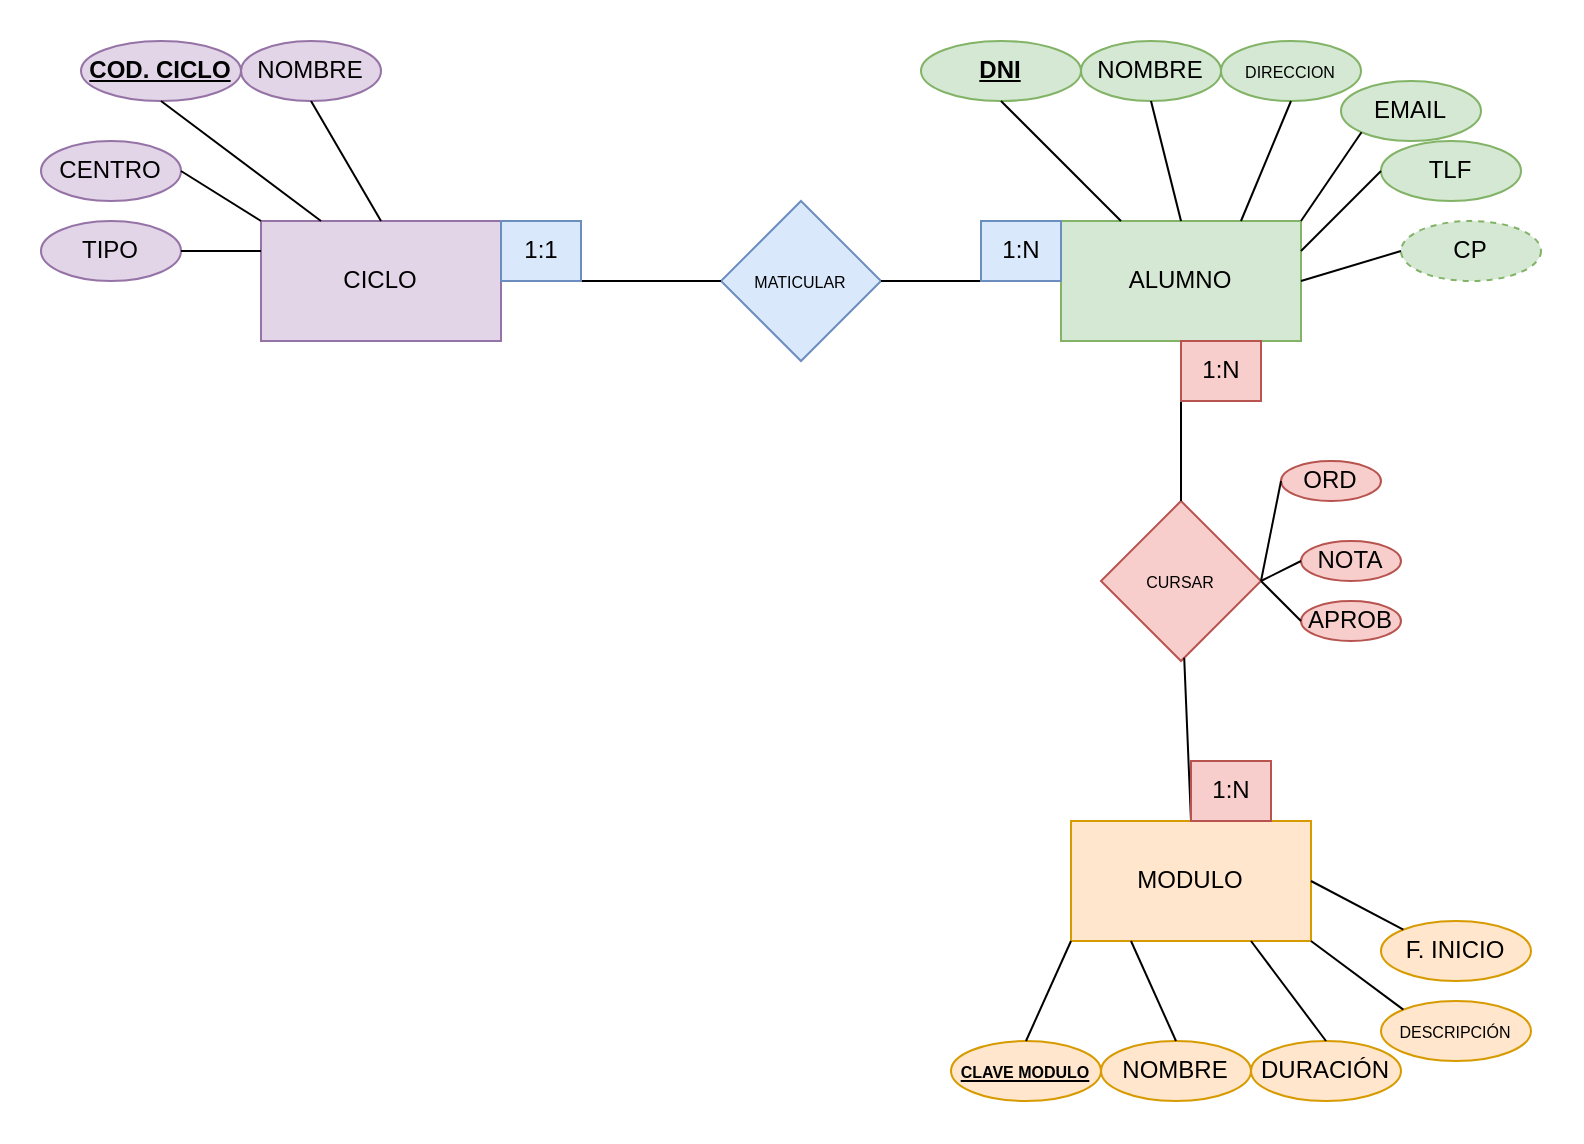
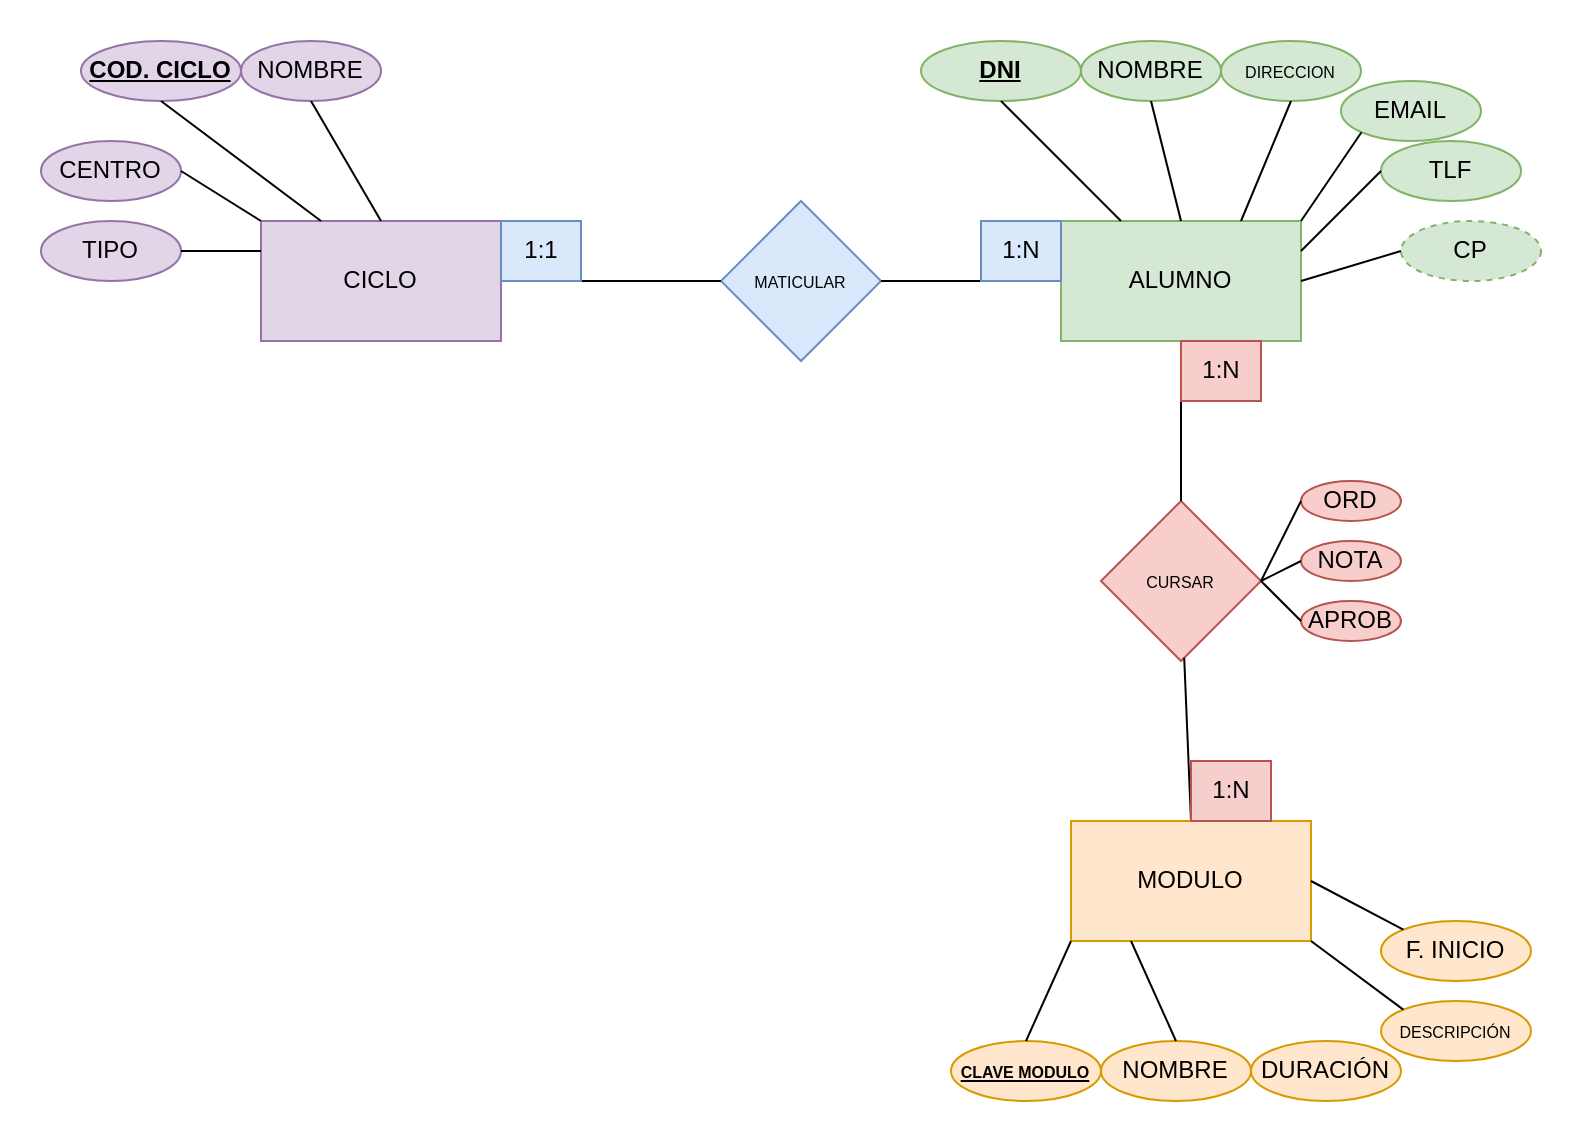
node "ORD": moved (1331, 481) -> (1351, 501)
edge "MODULO" -- "DURACIÓN": removed
